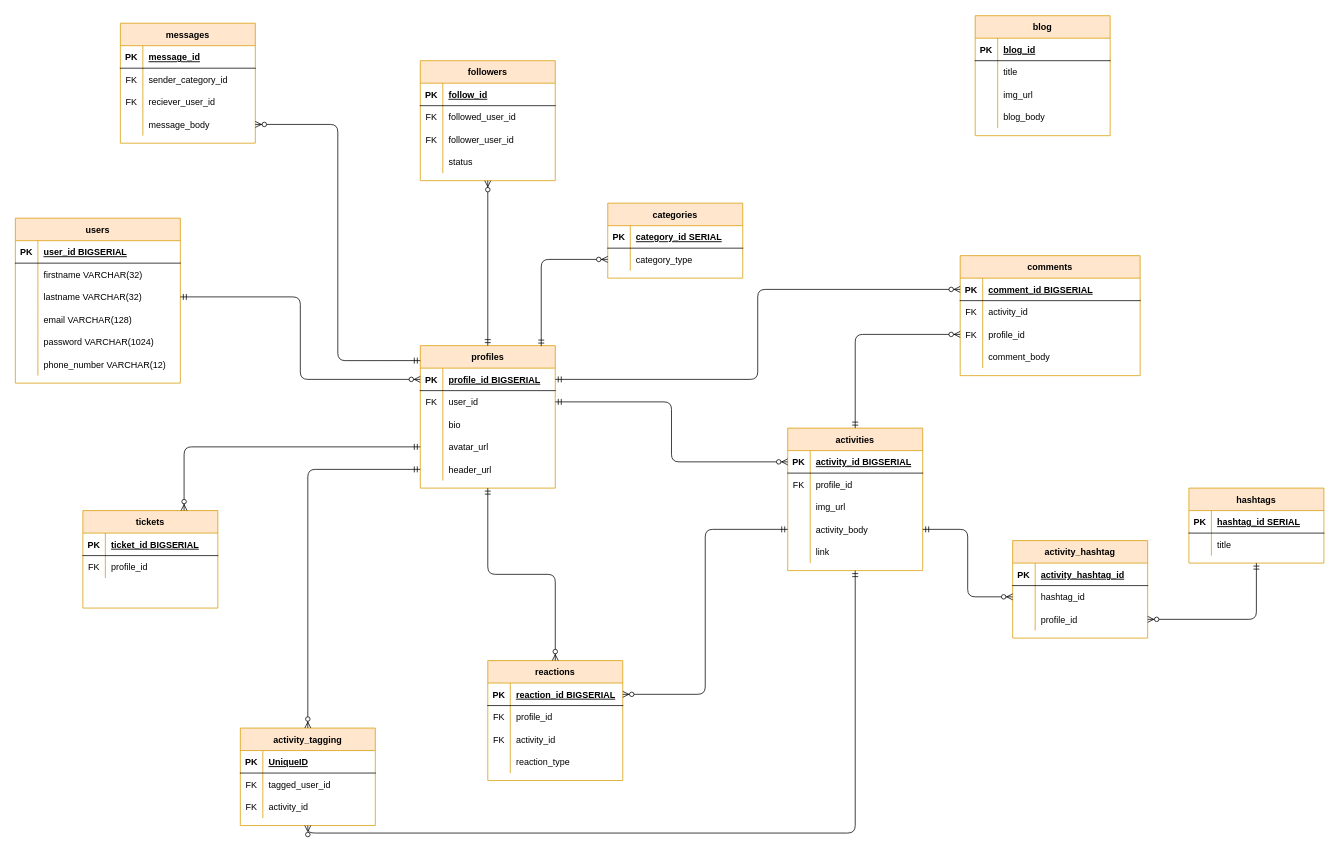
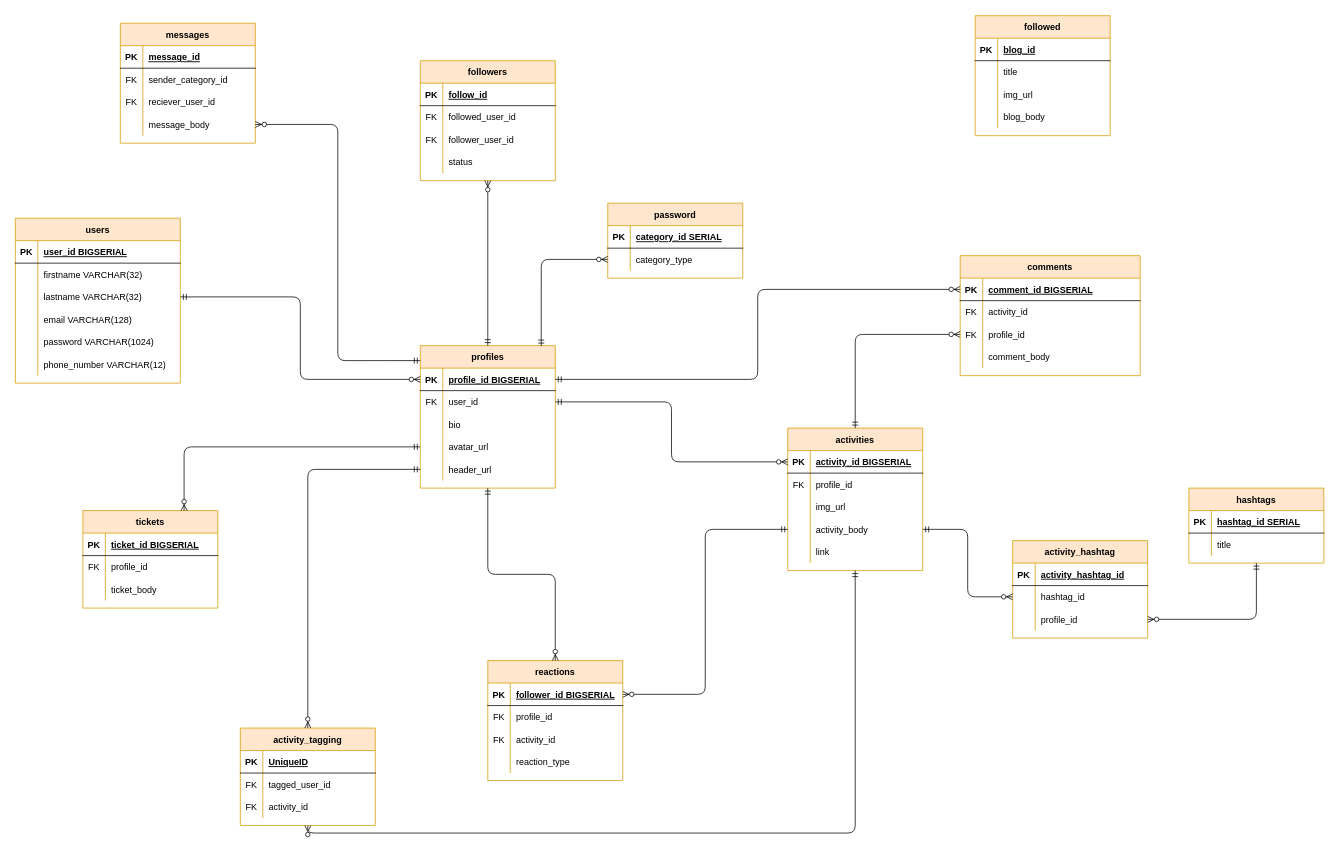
node "blog": label "blog" -> "followed"
node "categories": label "categories" -> "password"
node "ticket_body": added
node "reaction_id BIGSERIAL": label "reaction_id BIGSERIAL" -> "follower_id BIGSERIAL"
